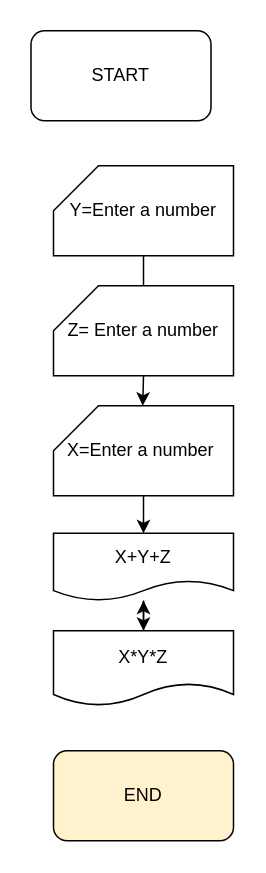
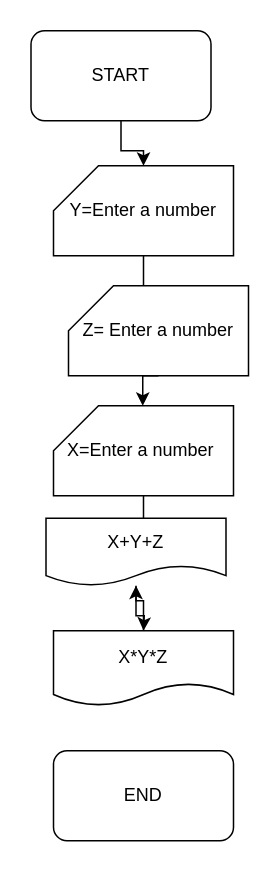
edge "START" -> "Y=Enter a number": added
node "Z= Enter a number": moved (143, 331) -> (158, 331)
node "X+Y+Z": moved (143, 567) -> (136, 552)
node "END": fillcolor #fff2cc -> #ffffff
